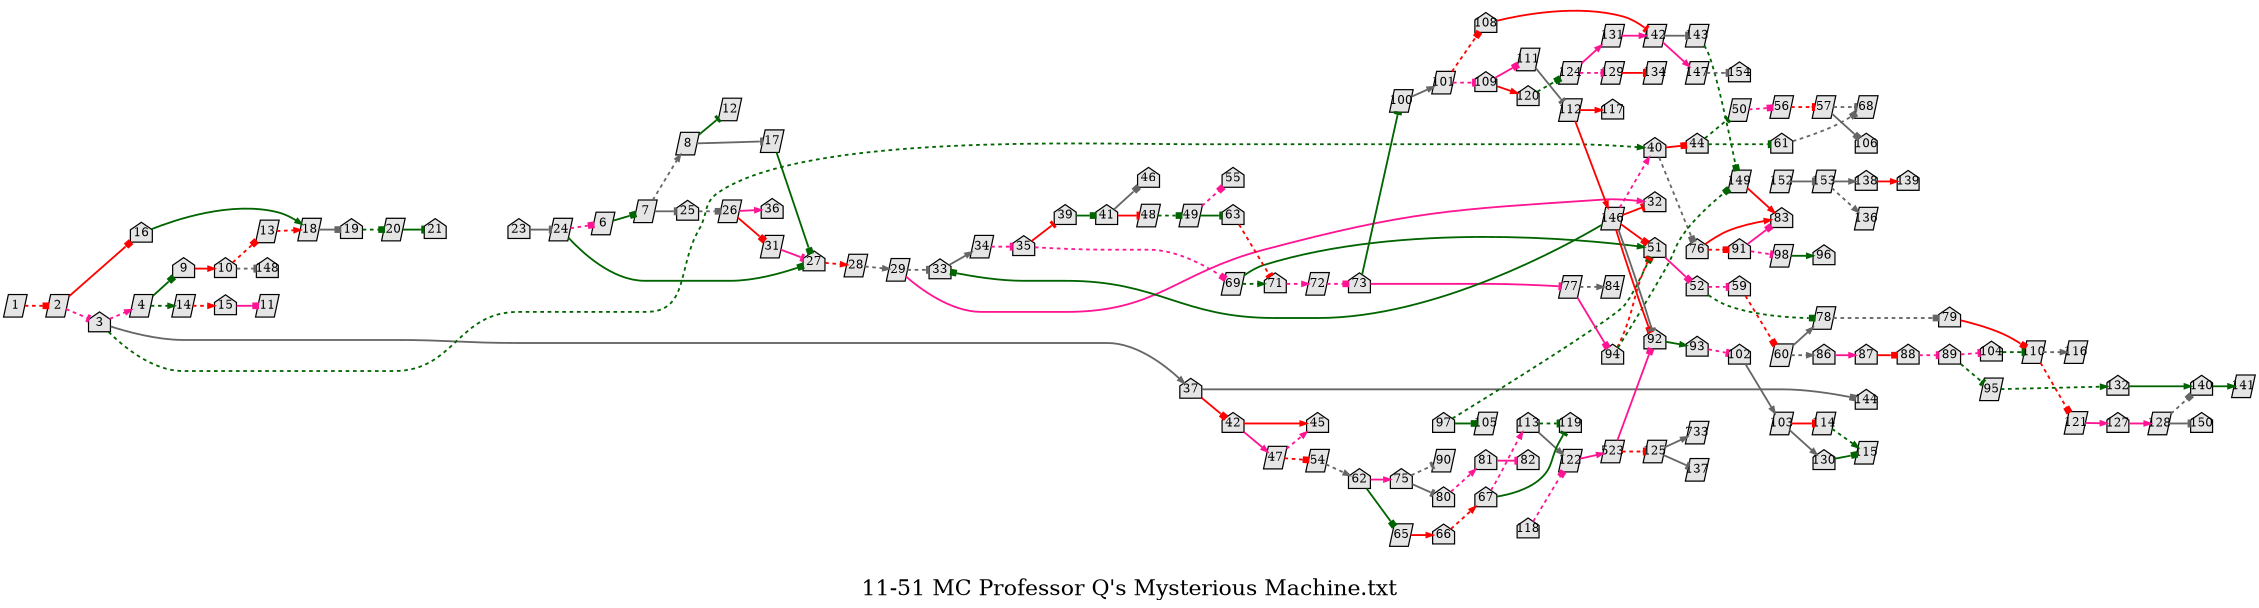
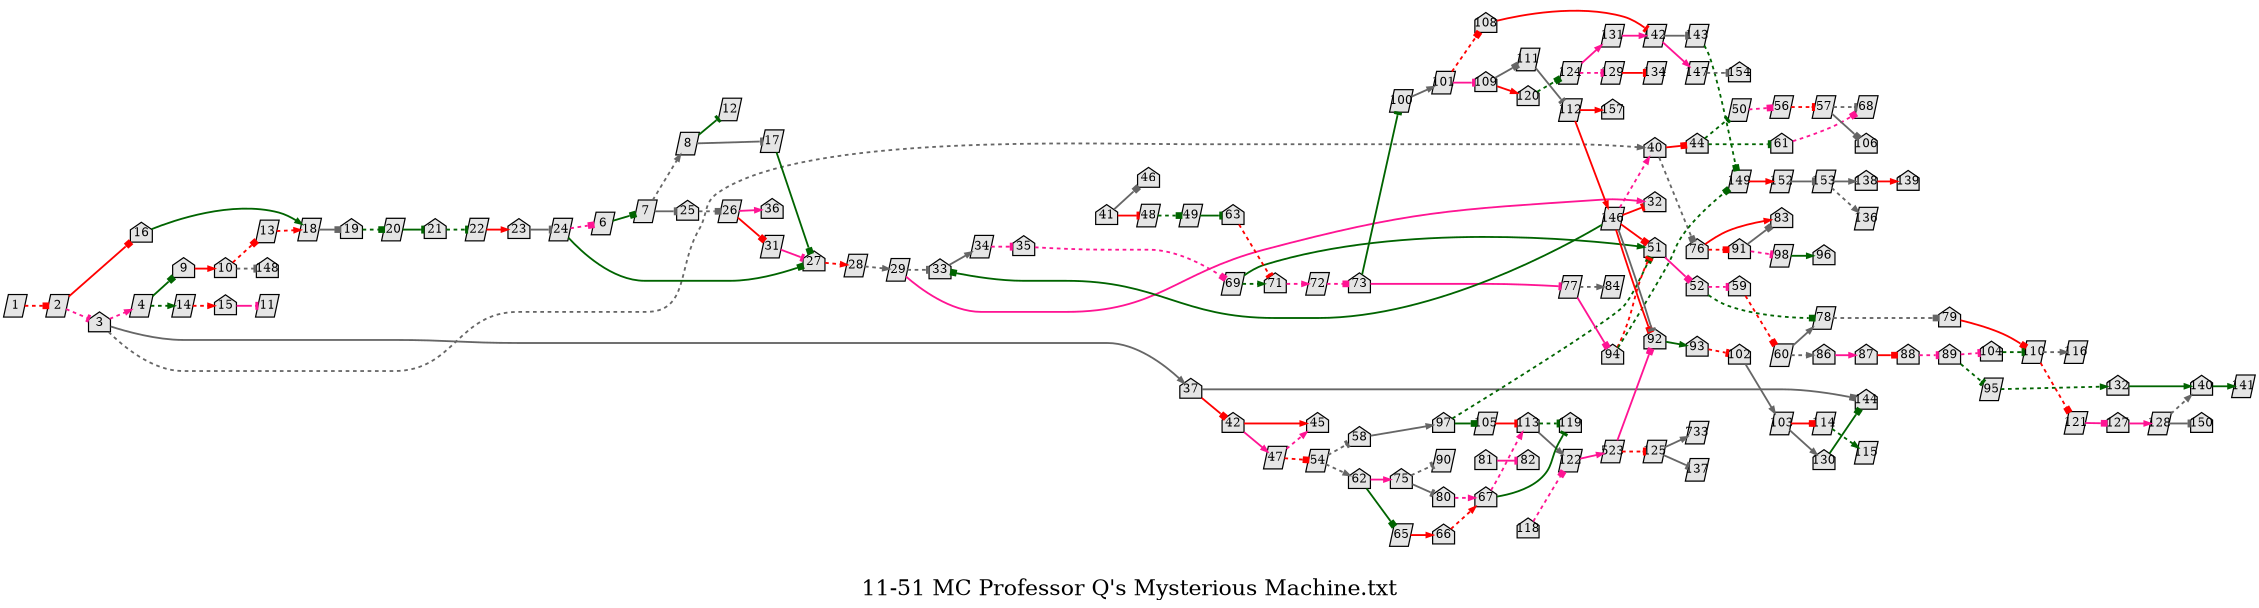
edge "109" -> "111": color deeppink -> gray40
edge "101" -> "109": style dashed -> solid
node "117": label "117" -> "157"
edge "61" -> "68": color gray40 -> deeppink
edge "3" -> "40": color darkgreen -> gray40
node "55": removed
edge "149" -> "83": now "149" -> "152"
node "39": removed
node "22": added
edge "91" -> "83": color deeppink -> gray40
edge "15" -> "11": arrowhead box -> tee
edge "93" -> "102": color deeppink -> red
edge "128" -> "140": arrowhead box -> normal
edge "105" -> "113": added
edge "103" -> "114": arrowhead tee -> box
edge "121" -> "127": arrowhead normal -> box
node "58": added
edge "130" -> "115": now "130" -> "144"
edge "80" -> "81": now "80" -> "67"
